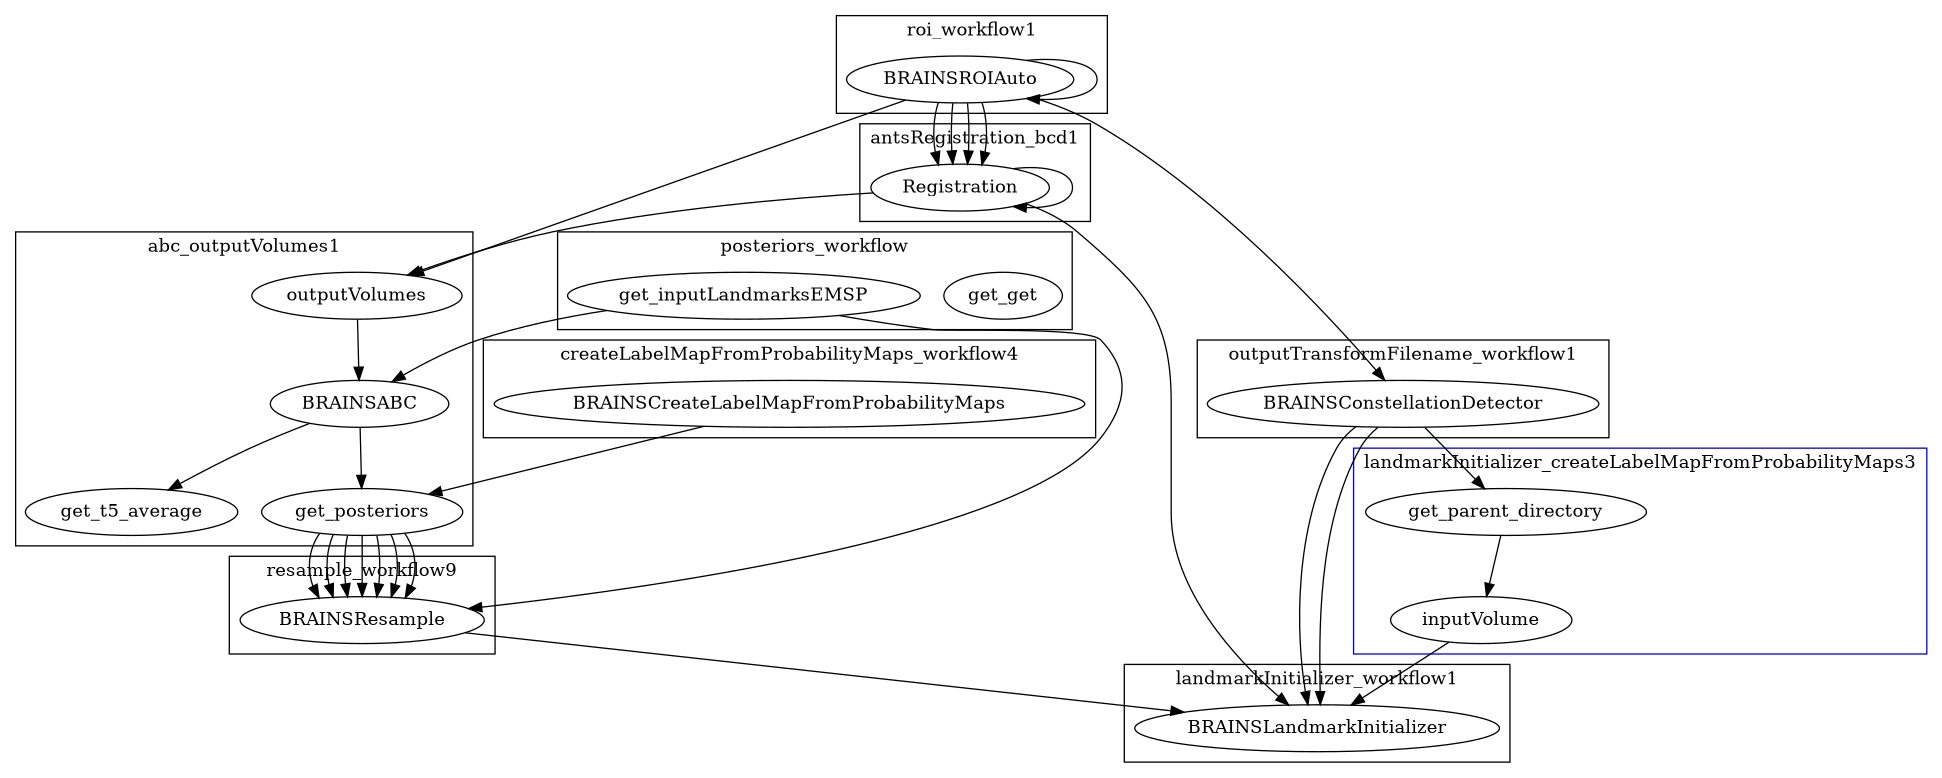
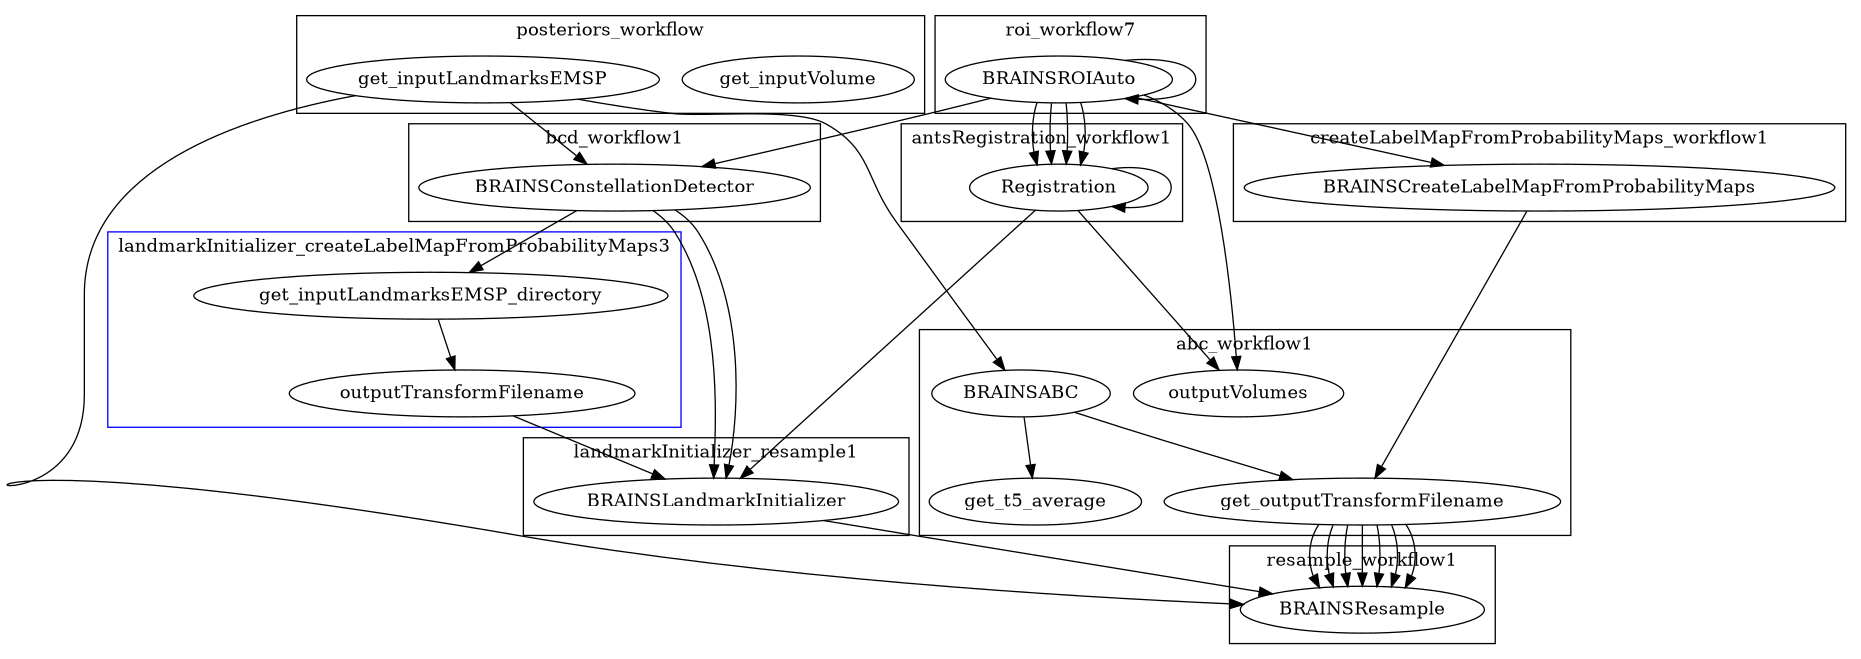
cluster "roi_workflow1": label "roi_workflow1" -> "roi_workflow7"
edge "get_inputLandmarksEMSP" -> "BRAINSConstellationDetector": added
edge "BRAINSROIAuto" -> "BRAINSCreateLabelMapFromProbabilityMaps": added
cluster "antsRegistration_bcd1": label "antsRegistration_bcd1" -> "antsRegistration_workflow1"
cluster "abc_outputVolumes1": label "abc_outputVolumes1" -> "abc_workflow1"
node "get_get": label "get_get" -> "get_inputVolume"
edge "outputVolumes" -> "BRAINSABC": removed
cluster "createLabelMapFromProbabilityMaps_workflow4": label "createLabelMapFromProbabilityMaps_workflow4" -> "createLabelMapFromProbabilityMaps_workflow1"
cluster "outputTransformFilename_workflow1": label "outputTransformFilename_workflow1" -> "bcd_workflow1"
node "get_posteriors": label "get_posteriors" -> "get_outputTransformFilename"
node "get_parent_directory": label "get_parent_directory" -> "get_inputLandmarksEMSP_directory"
cluster "resample_workflow9": label "resample_workflow9" -> "resample_workflow1"
node "inputVolume": label "inputVolume" -> "outputTransformFilename"
edge "BRAINSResample" -> "BRAINSLandmarkInitializer": reversed
cluster "landmarkInitializer_workflow1": label "landmarkInitializer_workflow1" -> "landmarkInitializer_resample1"
